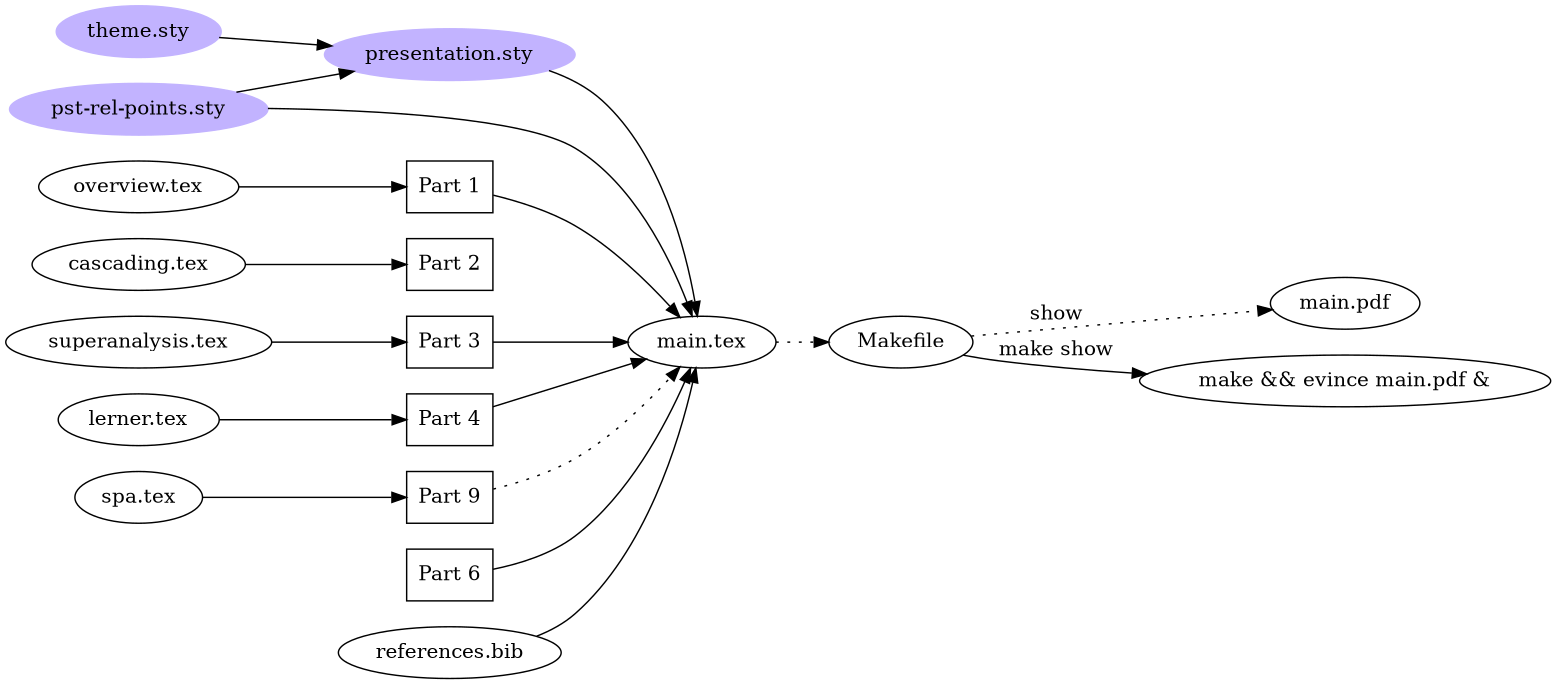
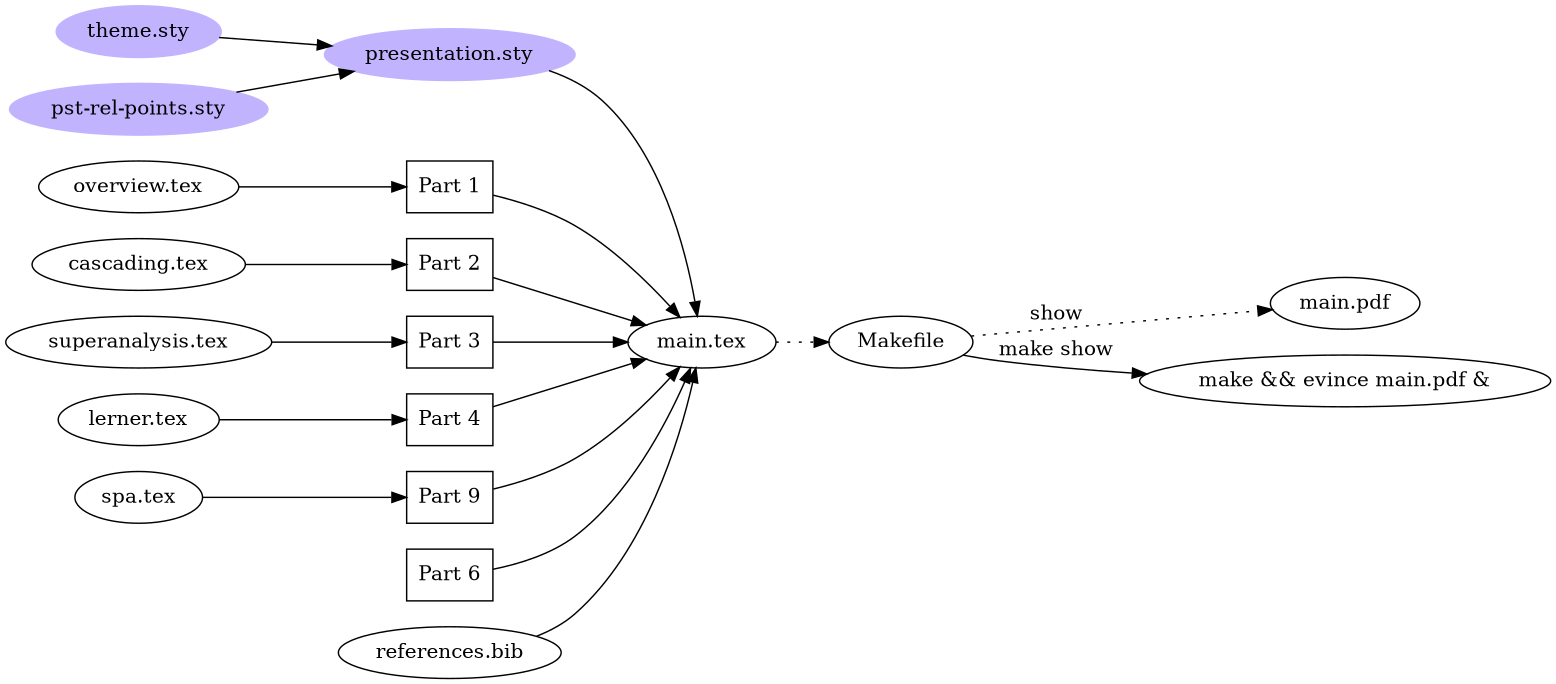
edge "pst-rel-points.sty" -> "main.tex": now "Part 2" -> "main.tex"
edge "Part 9" -> "main.tex": style dotted -> solid
